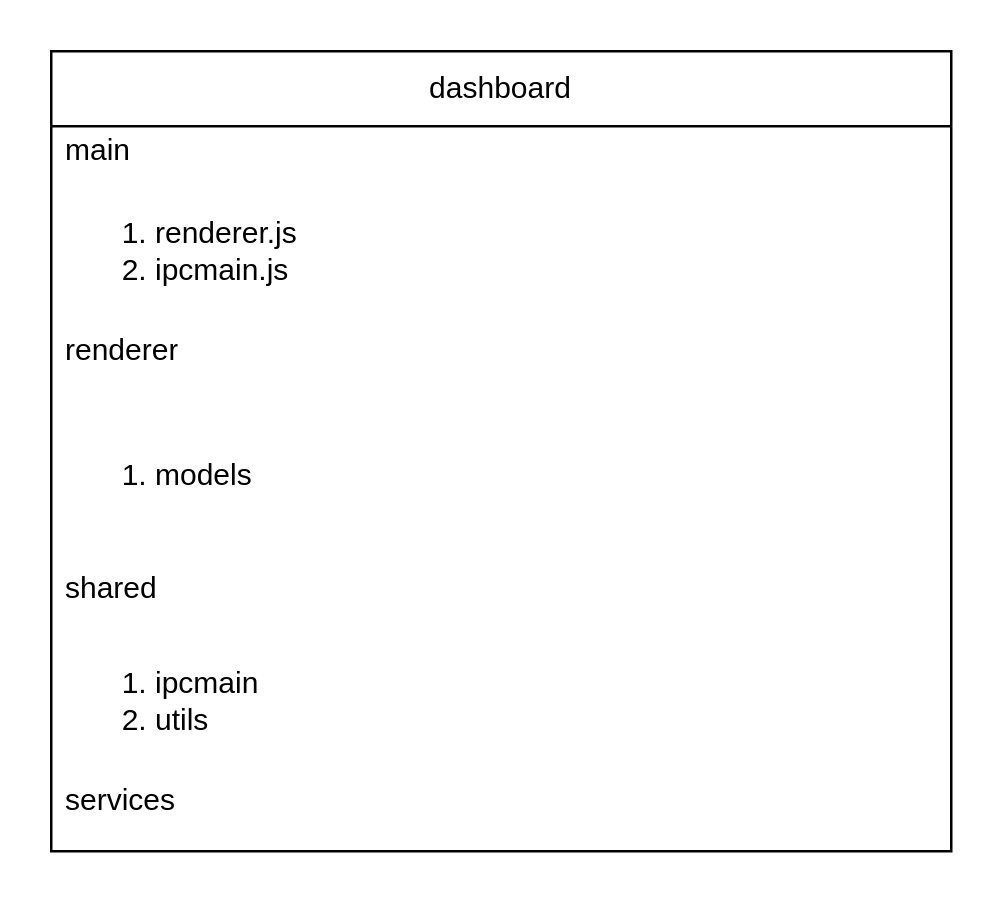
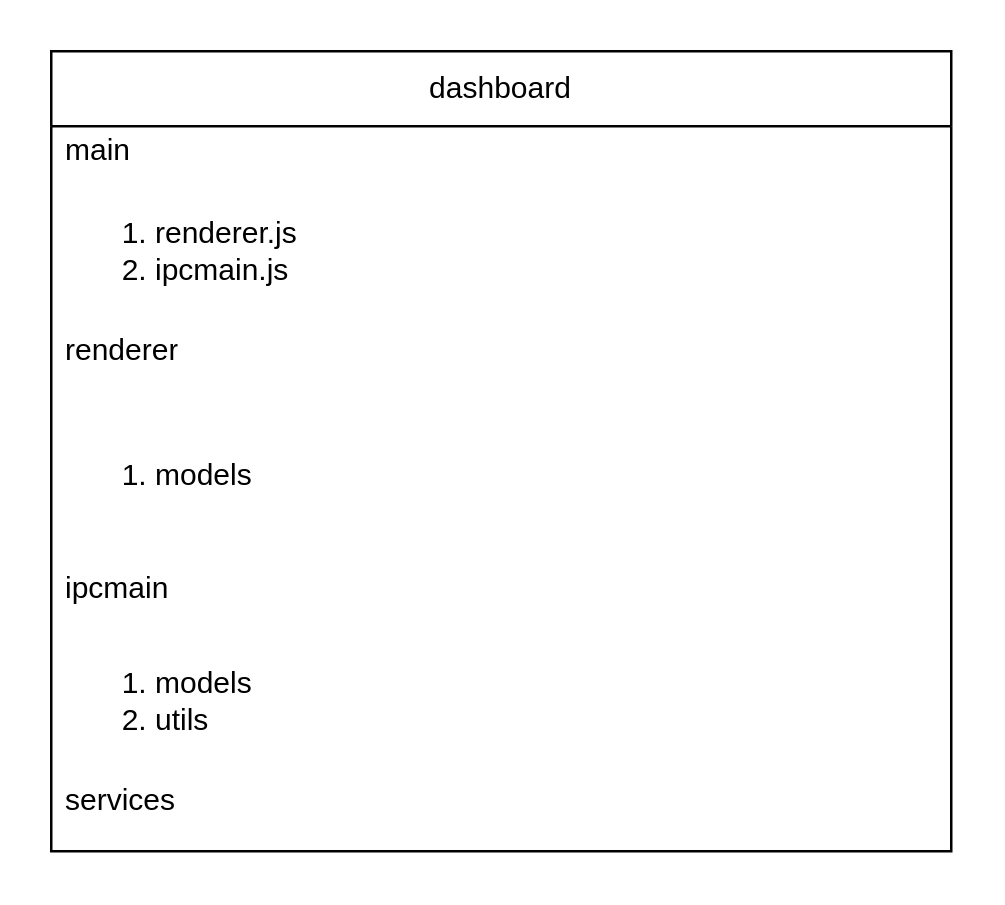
node "shared": label "shared" -> "ipcmain"
node "ipcmain utils": label "ipcmain utils" -> "models utils"
